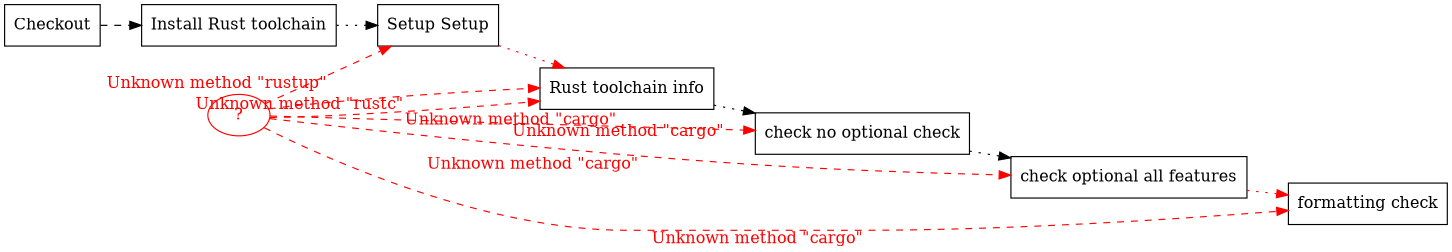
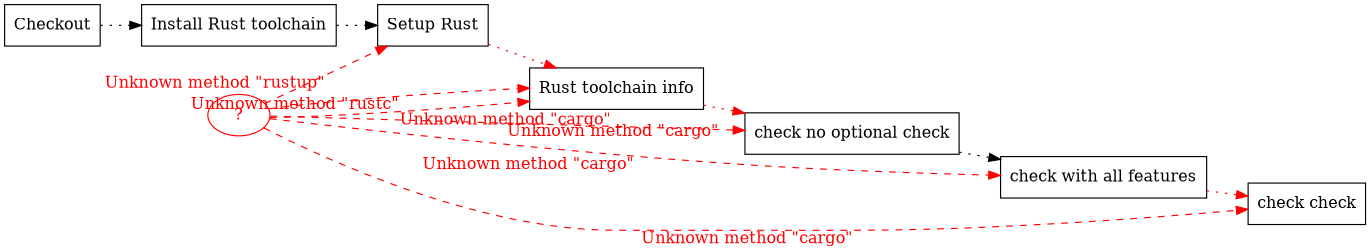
edge "Checkout" -> "Install Rust toolchain": style dashed -> dotted
node "Setup Setup": label "Setup Setup" -> "Setup Rust"
edge "Rust toolchain info" -> "check no optional check": color black -> red
node "check optional all features": label "check optional all features" -> "check with all features"
node "formatting check": label "formatting check" -> "check check"
